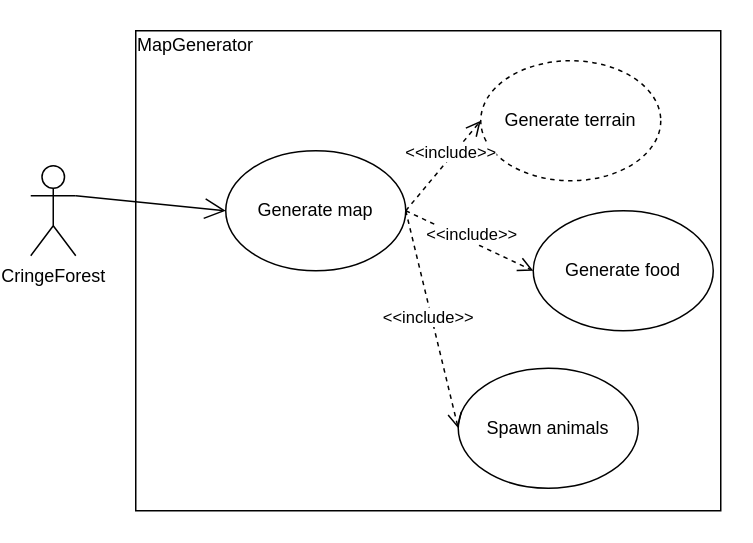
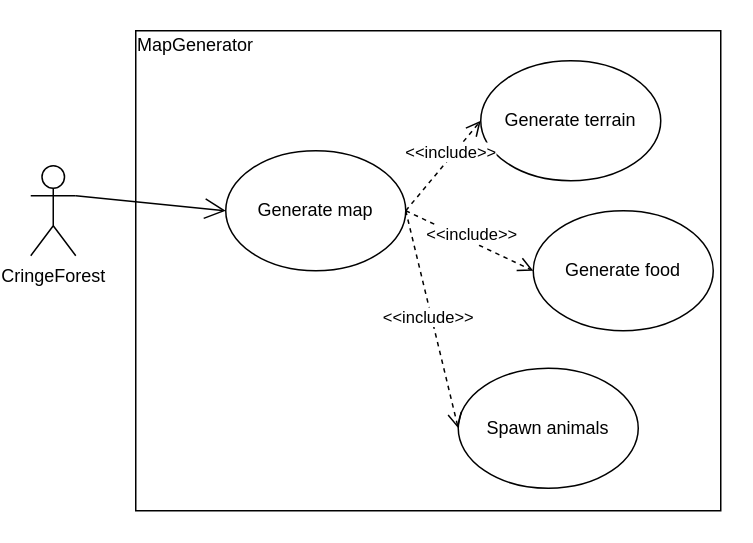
node "Generate terrain": style dashed -> solid
